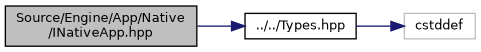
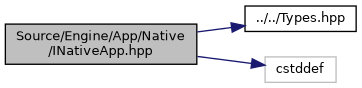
edge "../../Types.hpp" -> "cstddef": now "Source/Engine/App/Native /INativeApp.hpp" -> "cstddef"
